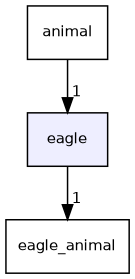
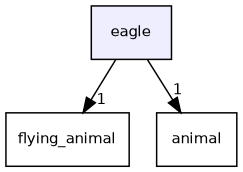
edge "animal" -> "eagle": reversed
node "eagle_animal": label "eagle_animal" -> "flying_animal"
